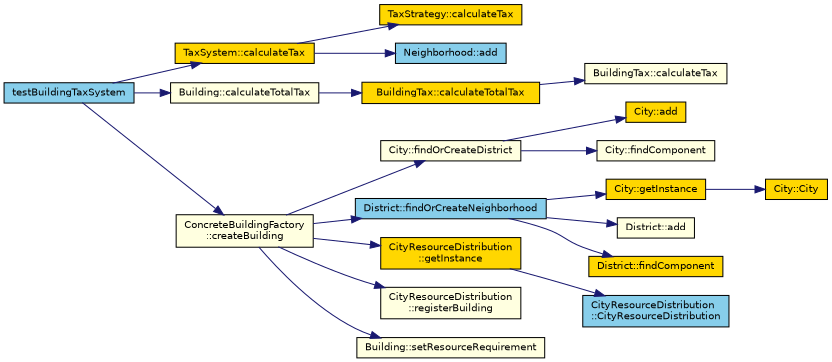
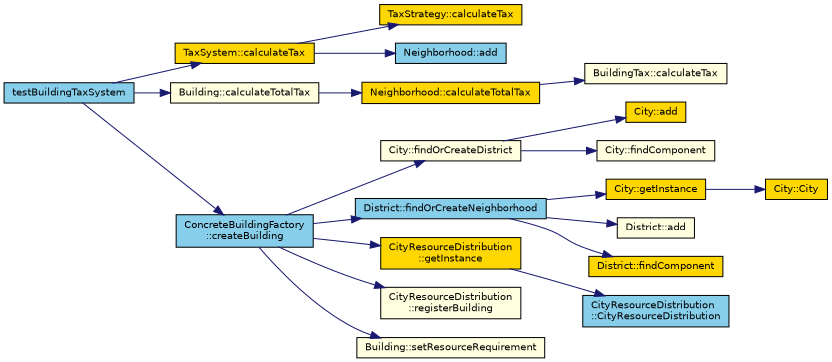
node "BuildingTax::calculateTotalTax": label "BuildingTax::calculateTotalTax" -> "Neighborhood::calculateTotalTax"
node "ConcreteBuildingFactory ::createBuilding": fillcolor lightyellow -> skyblue
